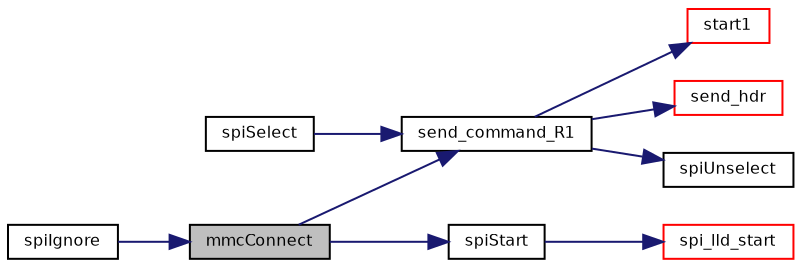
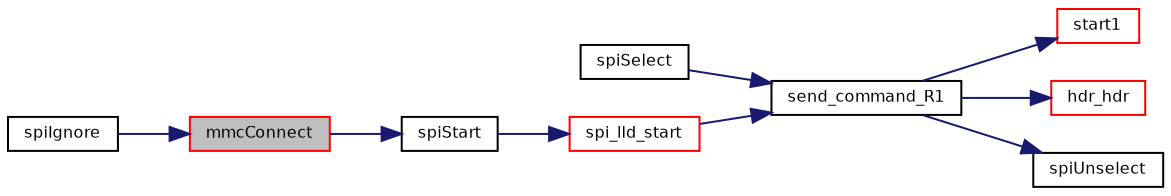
node "send_hdr": label "send_hdr" -> "hdr_hdr"
edge "mmcConnect" -> "send_command_R1": now "spi_lld_start" -> "send_command_R1"
node "mmcConnect": color black -> red
